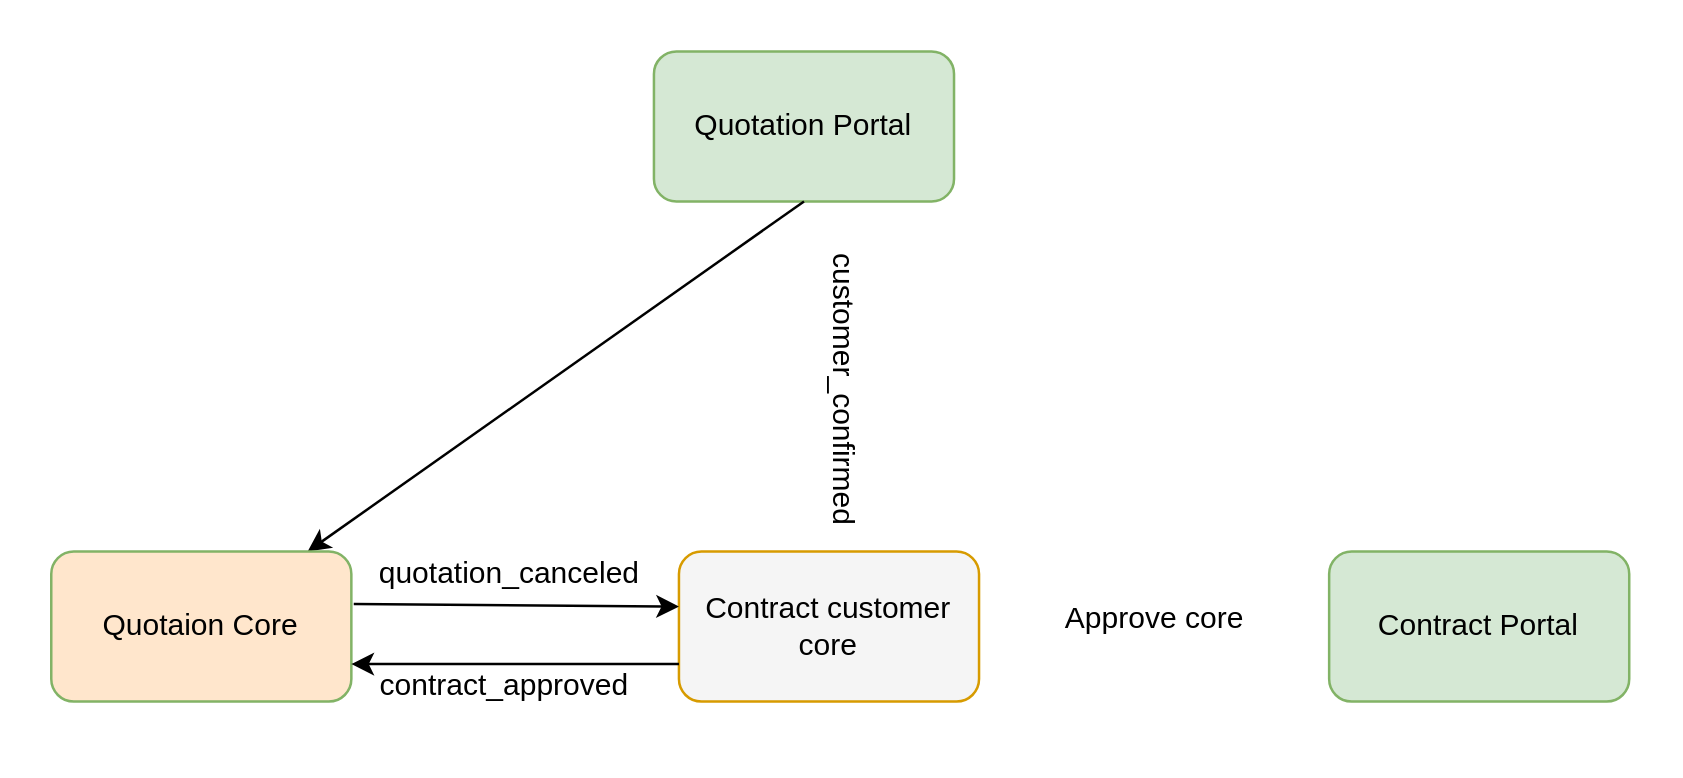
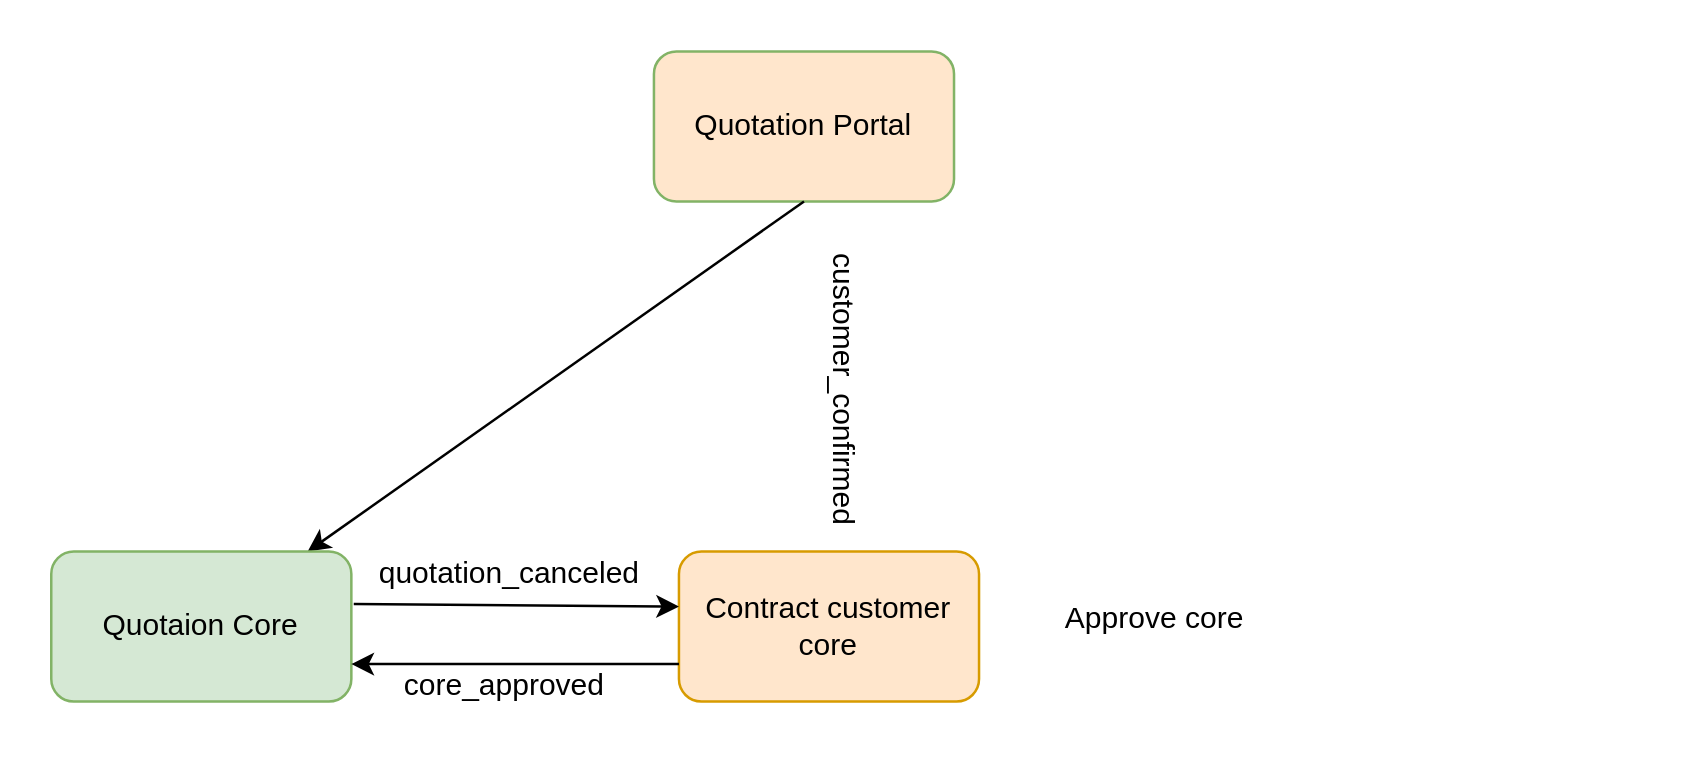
node "Quotation Portal": fillcolor #d5e8d4 -> #ffe6cc
node "Quotaion Core": fillcolor #ffe6cc -> #d5e8d4
node "Contract customer core": fillcolor #f5f5f5 -> #ffe6cc
node "Contract Portal": removed
node "contract_approved": label "contract_approved" -> "core_approved"
